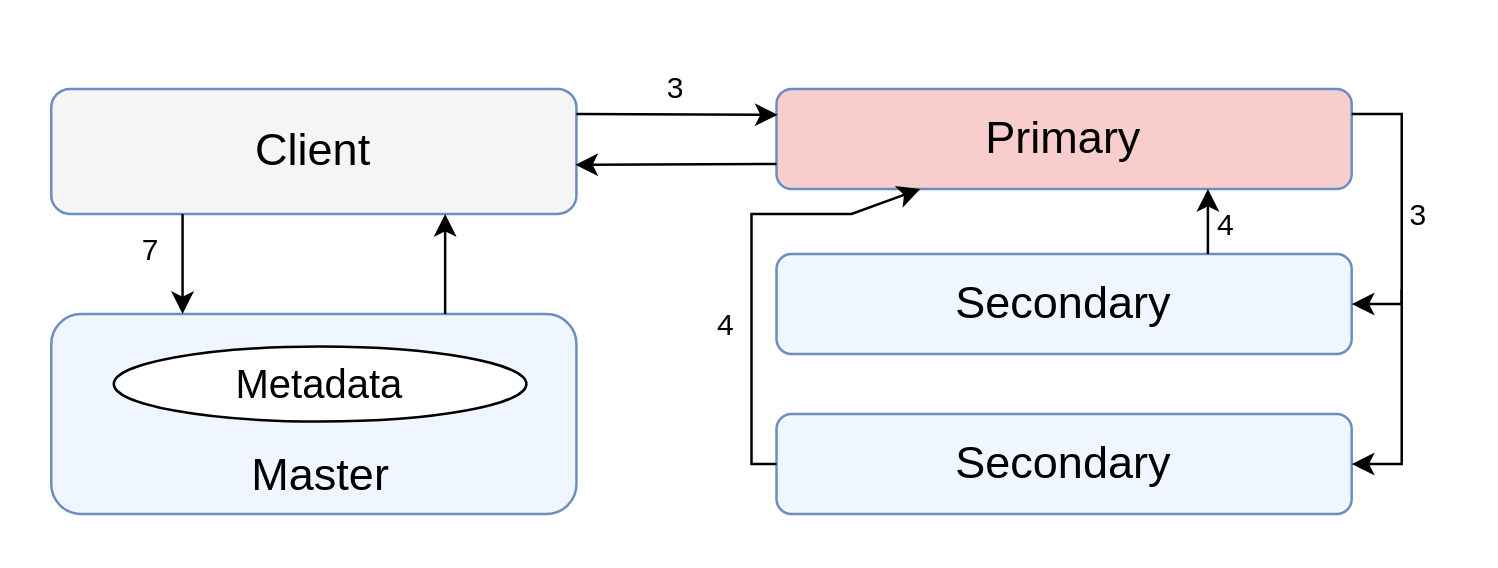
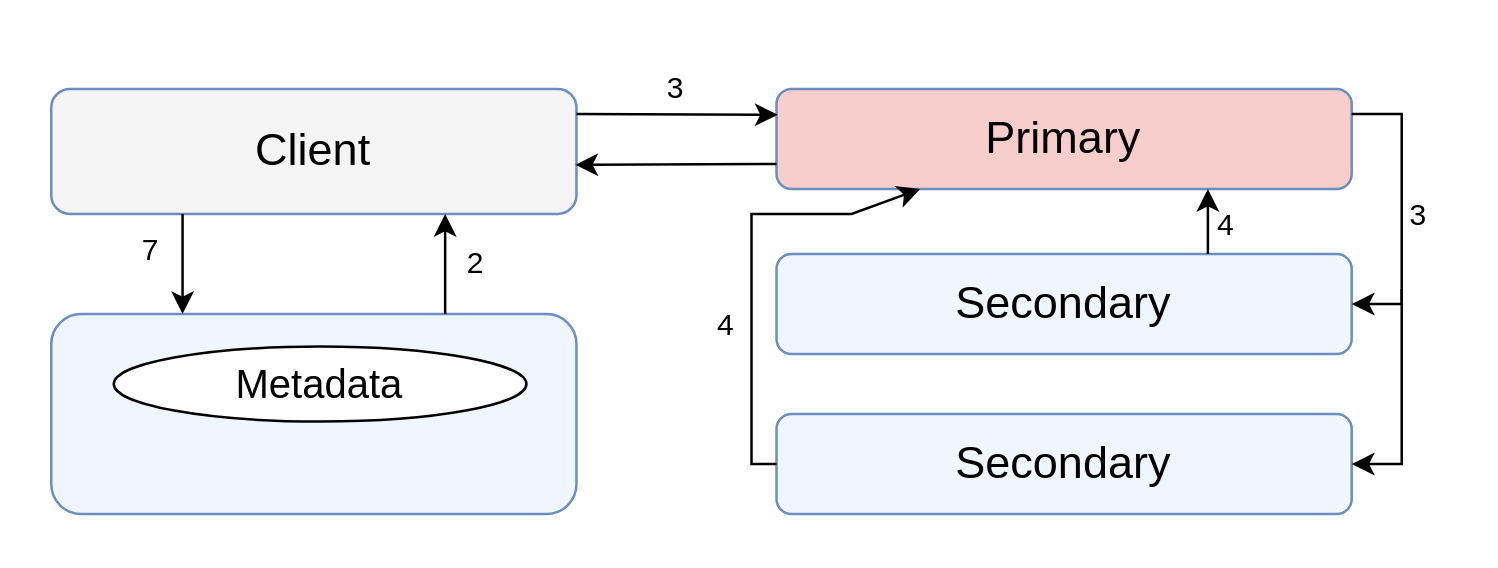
node "2": added
node "Master": removed
